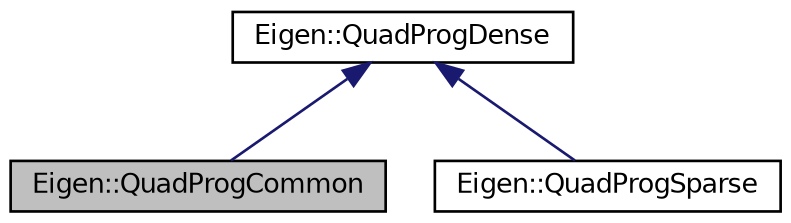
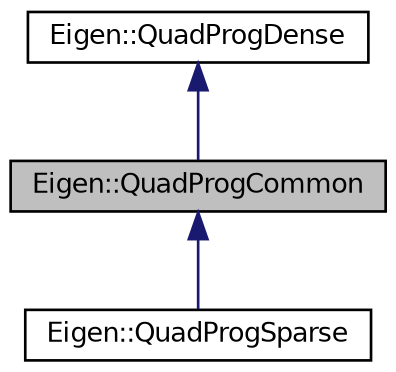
edge "Eigen::QuadProgSparse" -> "Eigen::QuadProgDense": now "Eigen::QuadProgSparse" -> "Eigen::QuadProgCommon"
